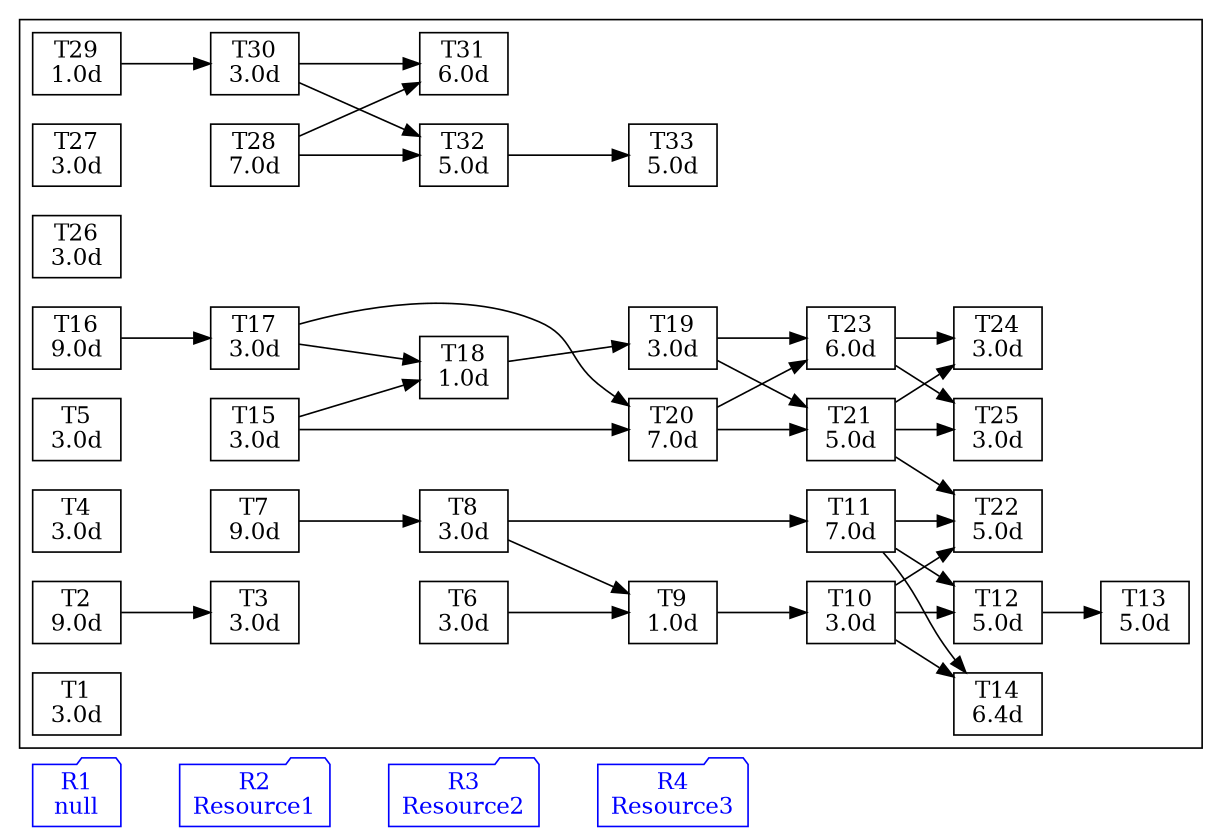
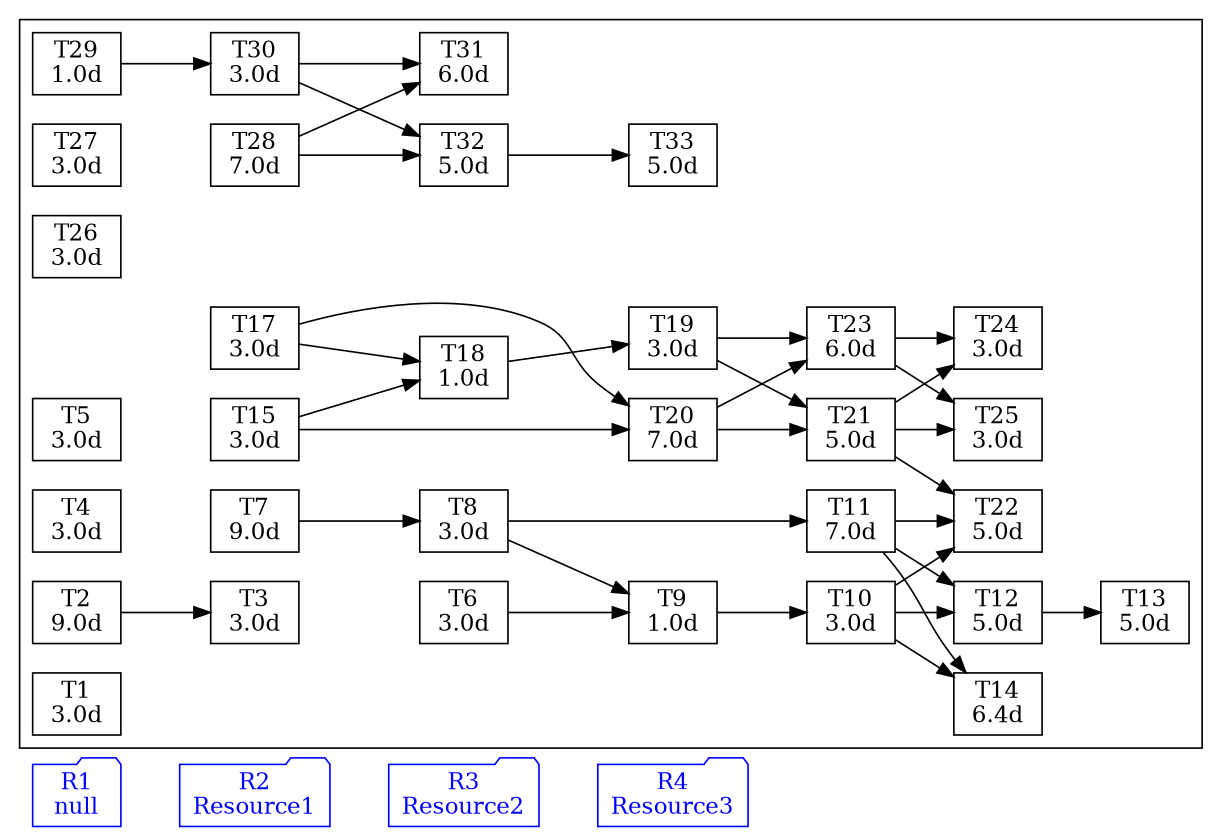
node "T16 9.0d": removed
